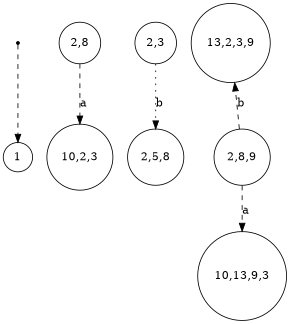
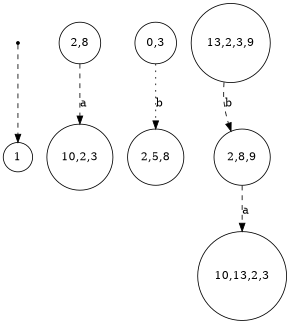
node "2,3": label "2,3" -> "0,3"
edge "2,8,9" -> "13,2,3,9": reversed
node "10,13,9,3": label "10,13,9,3" -> "10,13,2,3"
